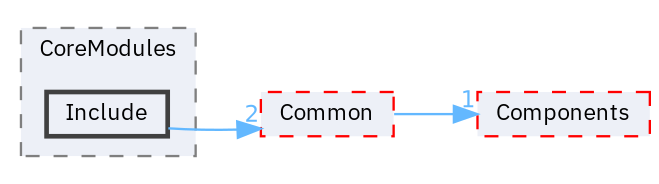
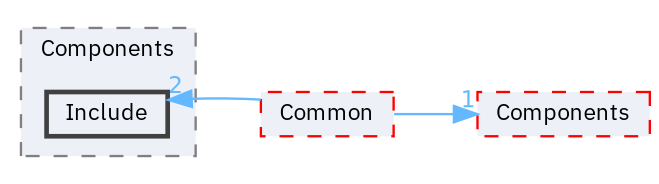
cluster "CoreModules": label "CoreModules" -> "Components"
edge "Include" -> "Common": reversed
